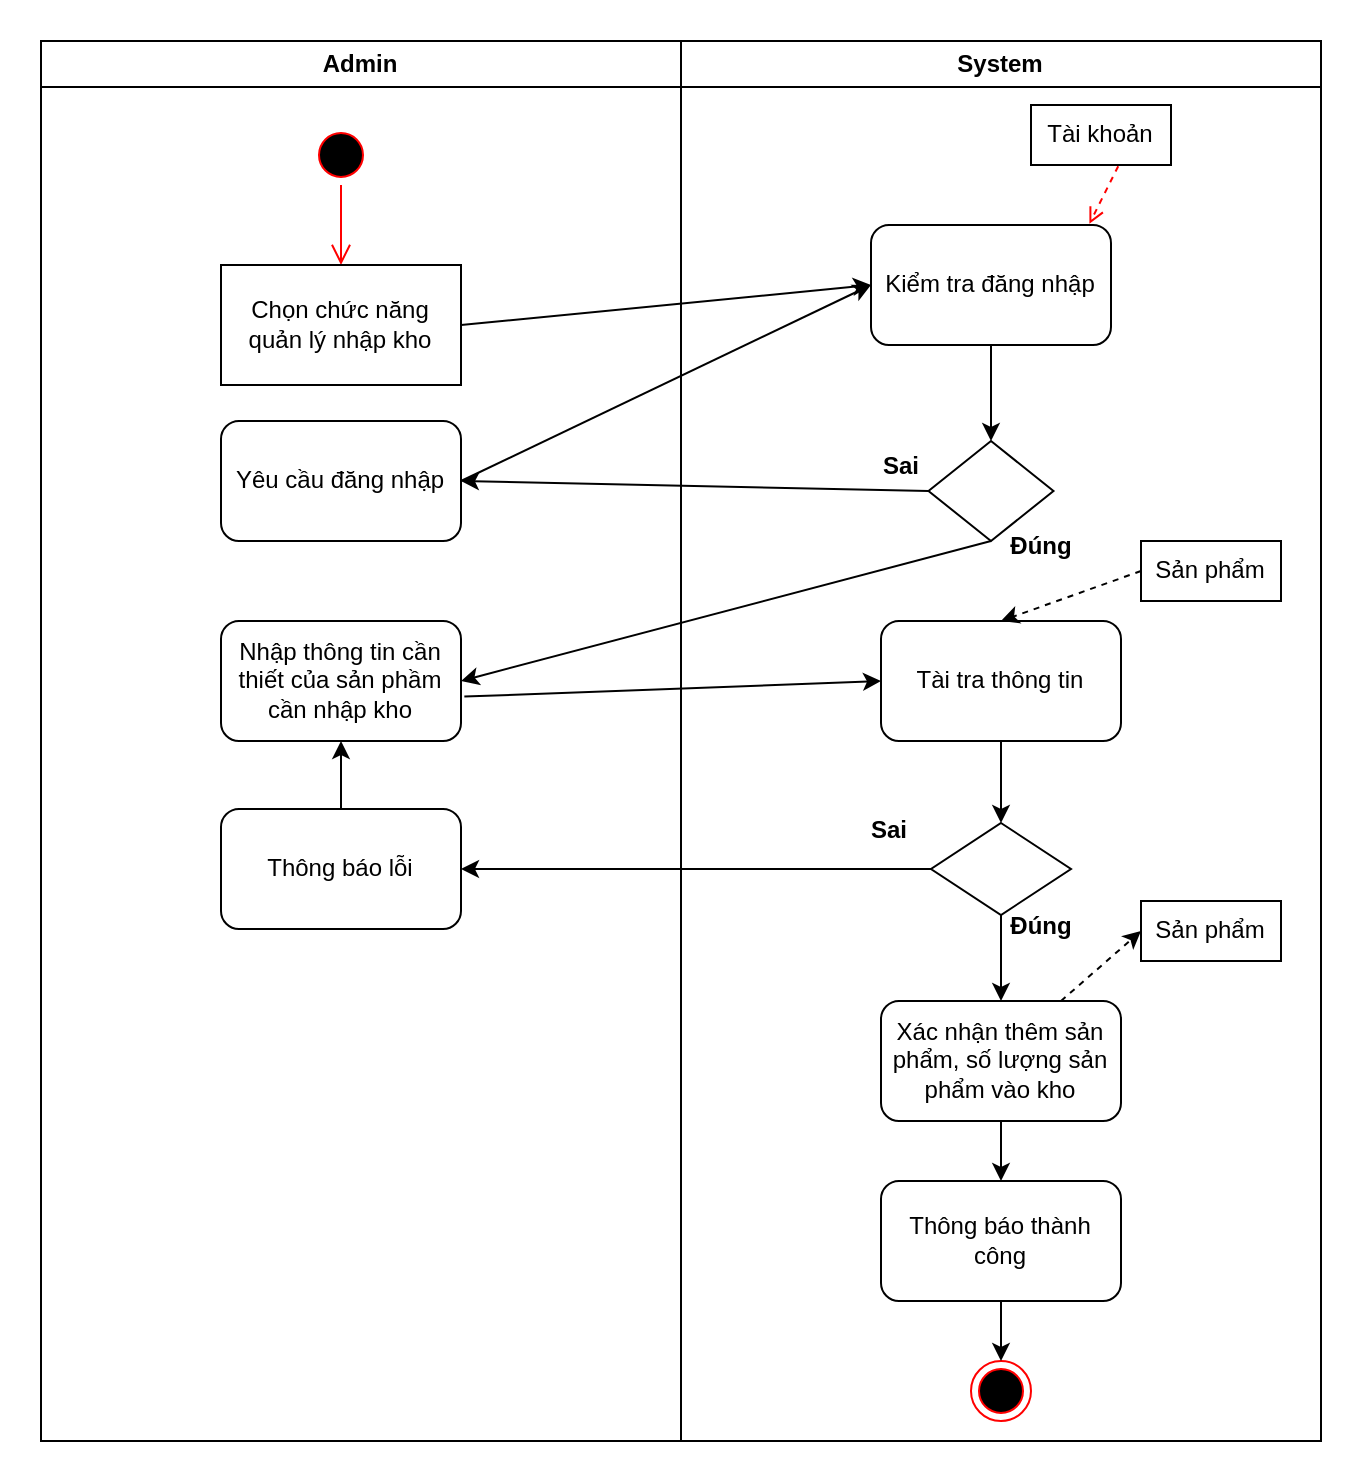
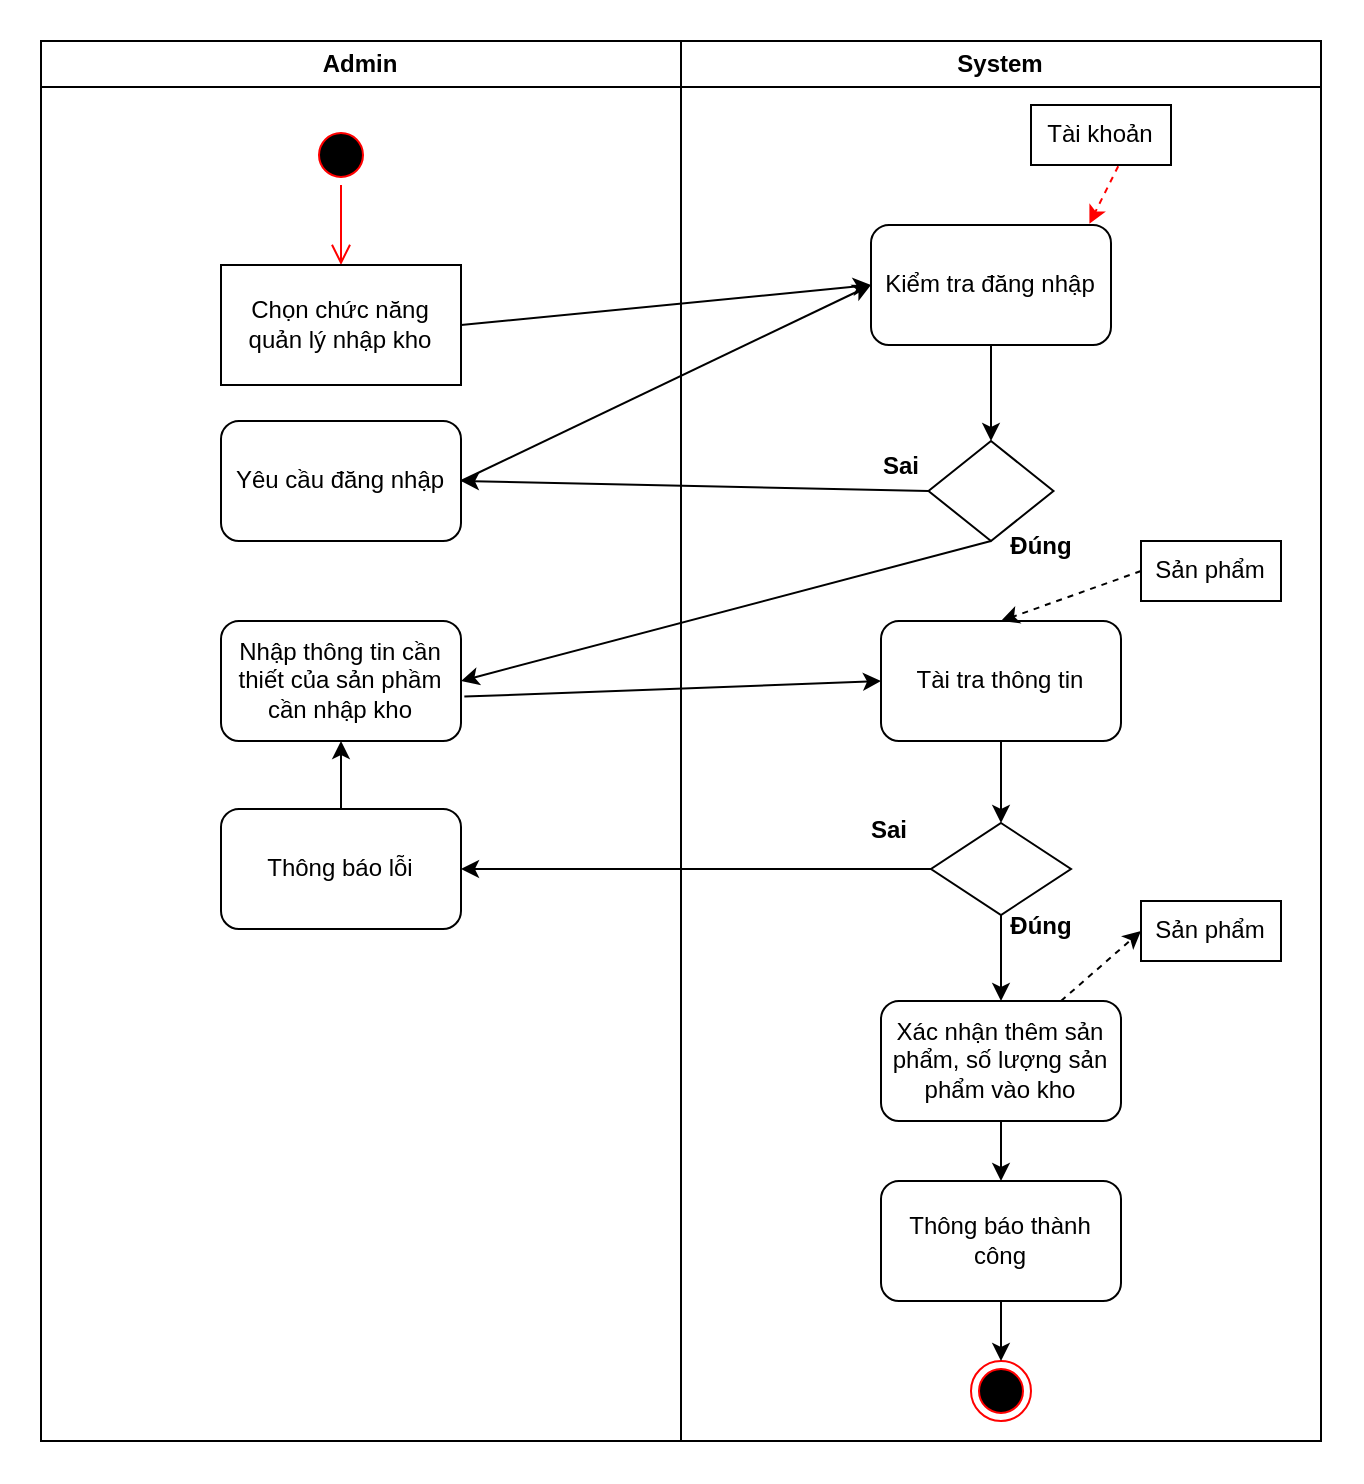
edge "Tài khoản" -> "Kiểm tra đăng nhập": arrowhead open -> classic
